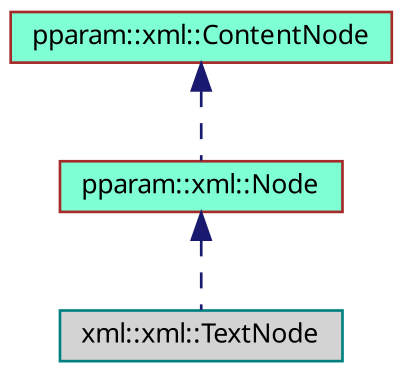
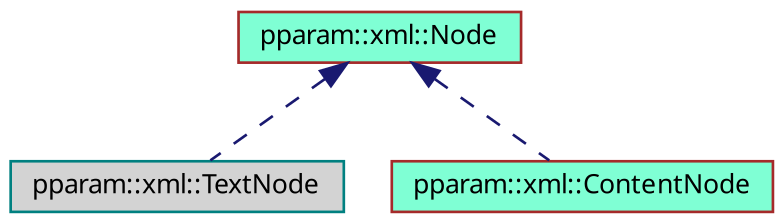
edge "pparam::xml::Node" -> "pparam::xml::ContentNode": reversed
node "xml::xml::TextNode": label "xml::xml::TextNode" -> "pparam::xml::TextNode"
